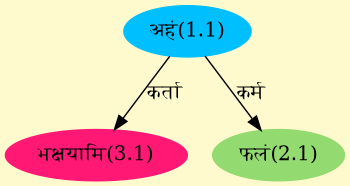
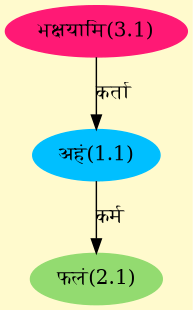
edge "अहं(1.1)" -> "भक्षयामि(3.1)": reversed
